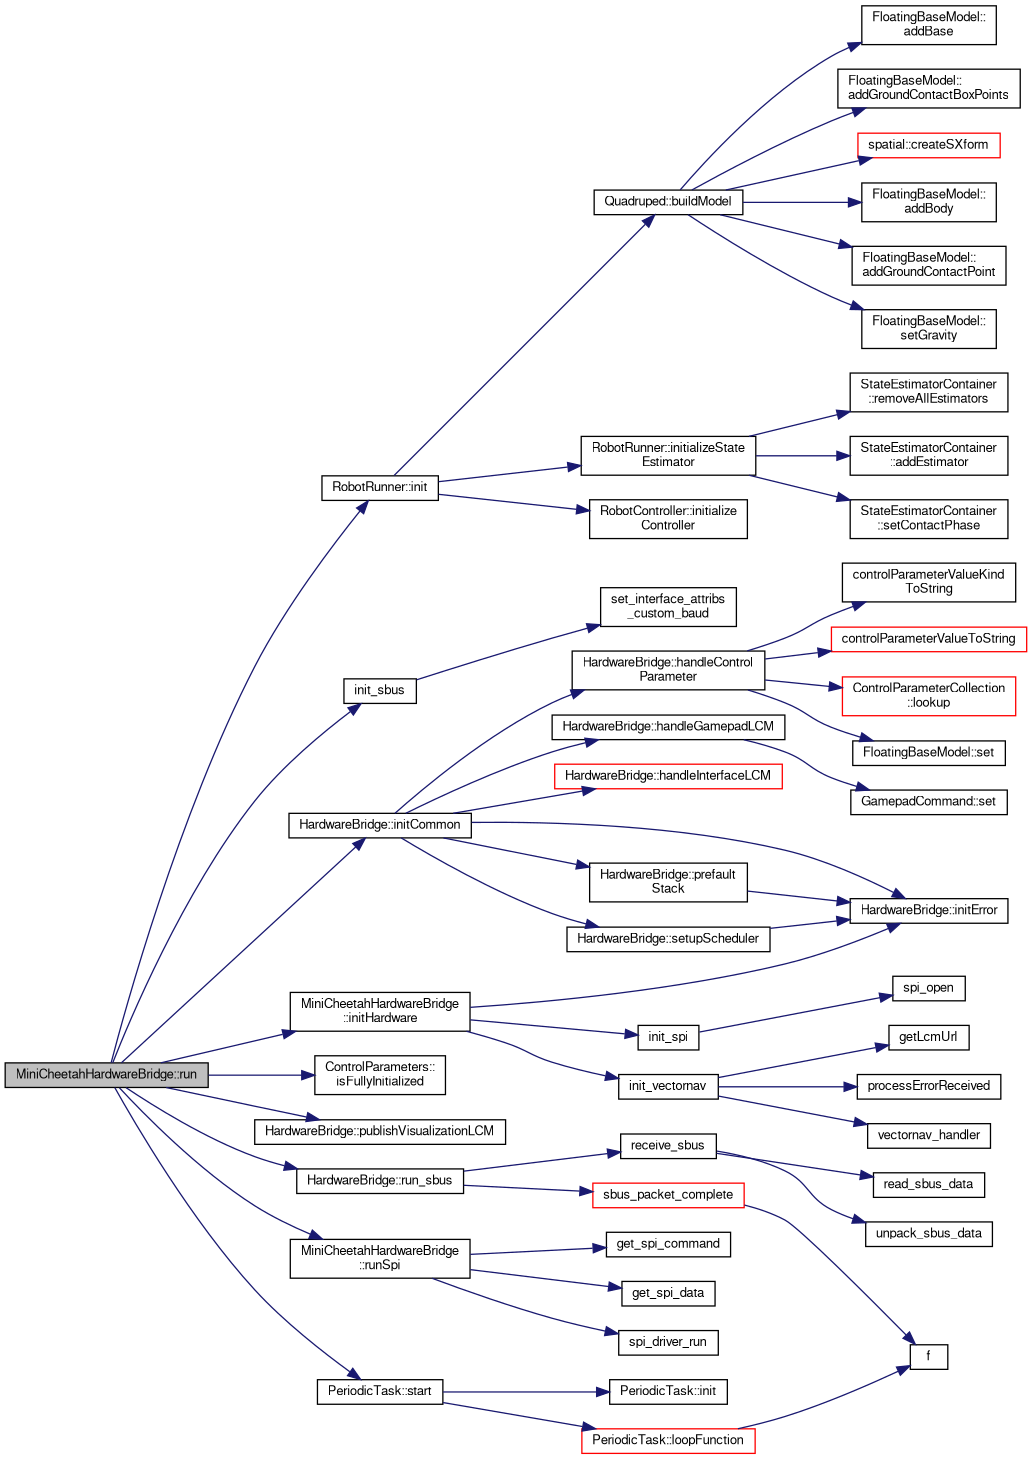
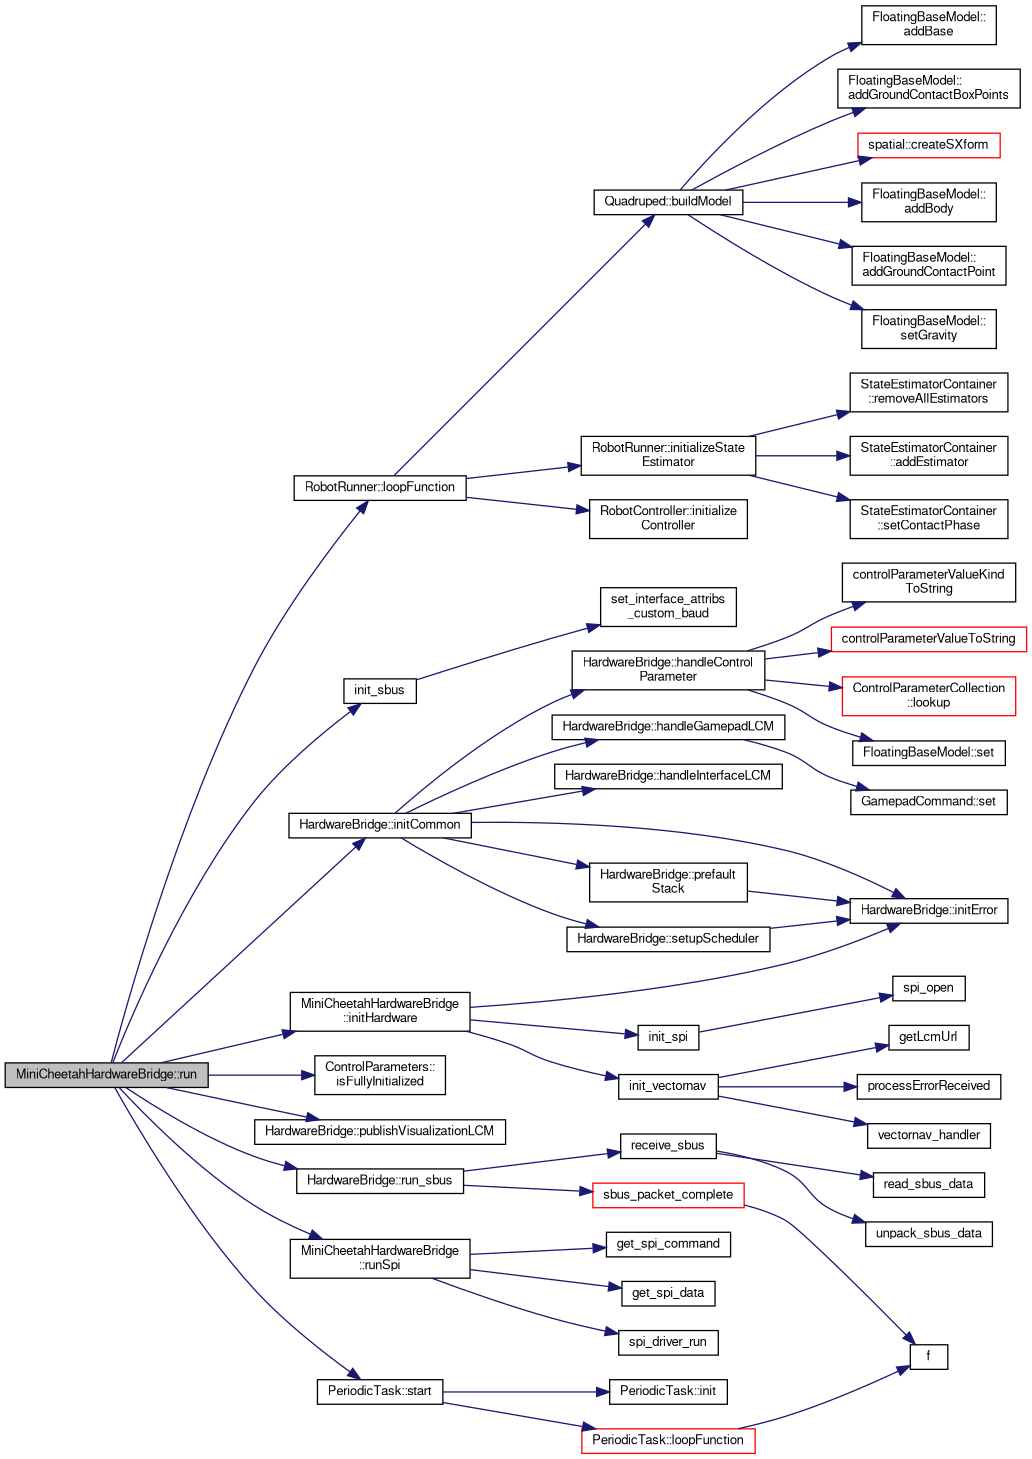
node "RobotRunner::init": label "RobotRunner::init" -> "RobotRunner::loopFunction"
node "HardwareBridge::handleInterfaceLCM": color red -> black
